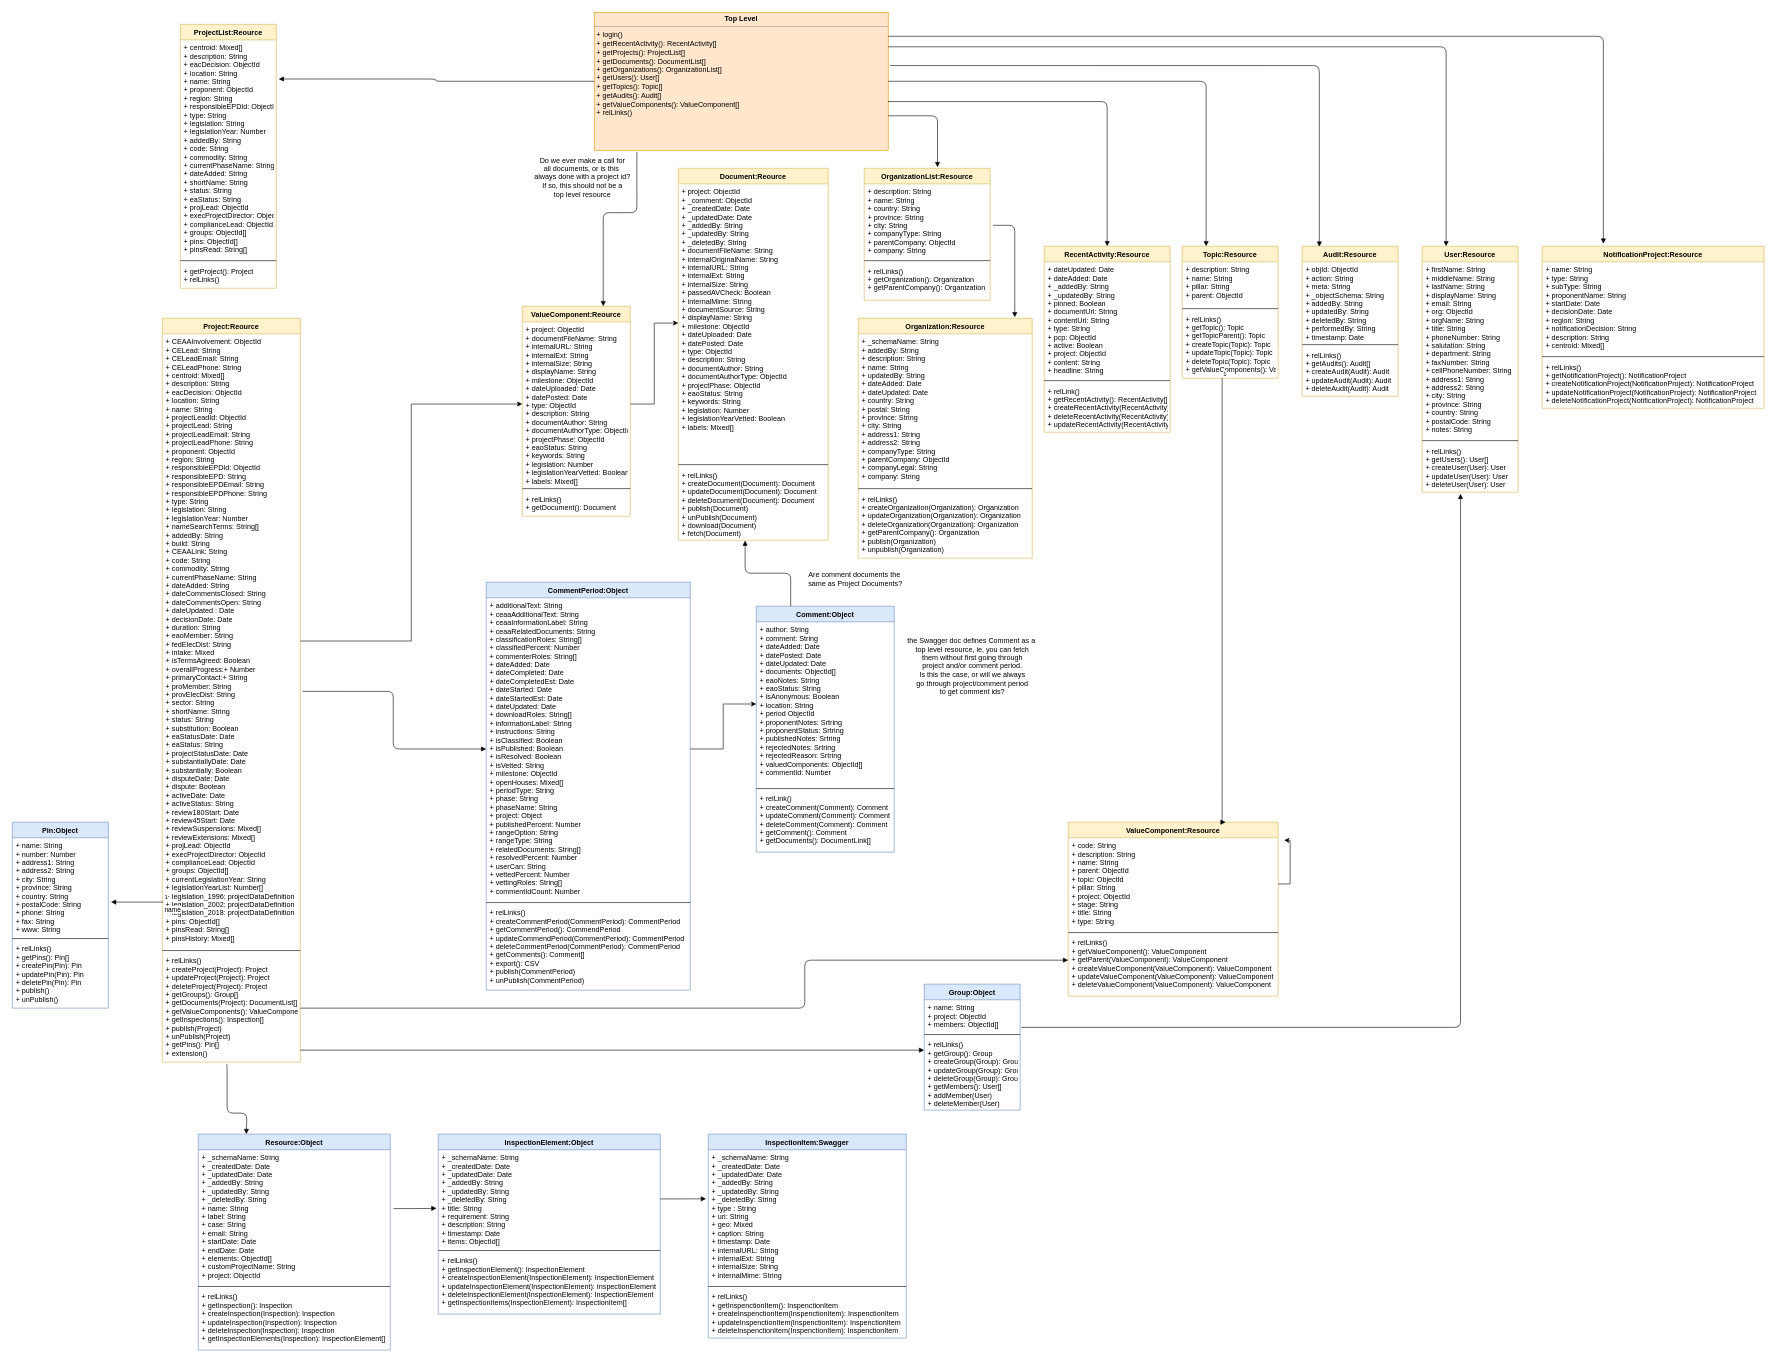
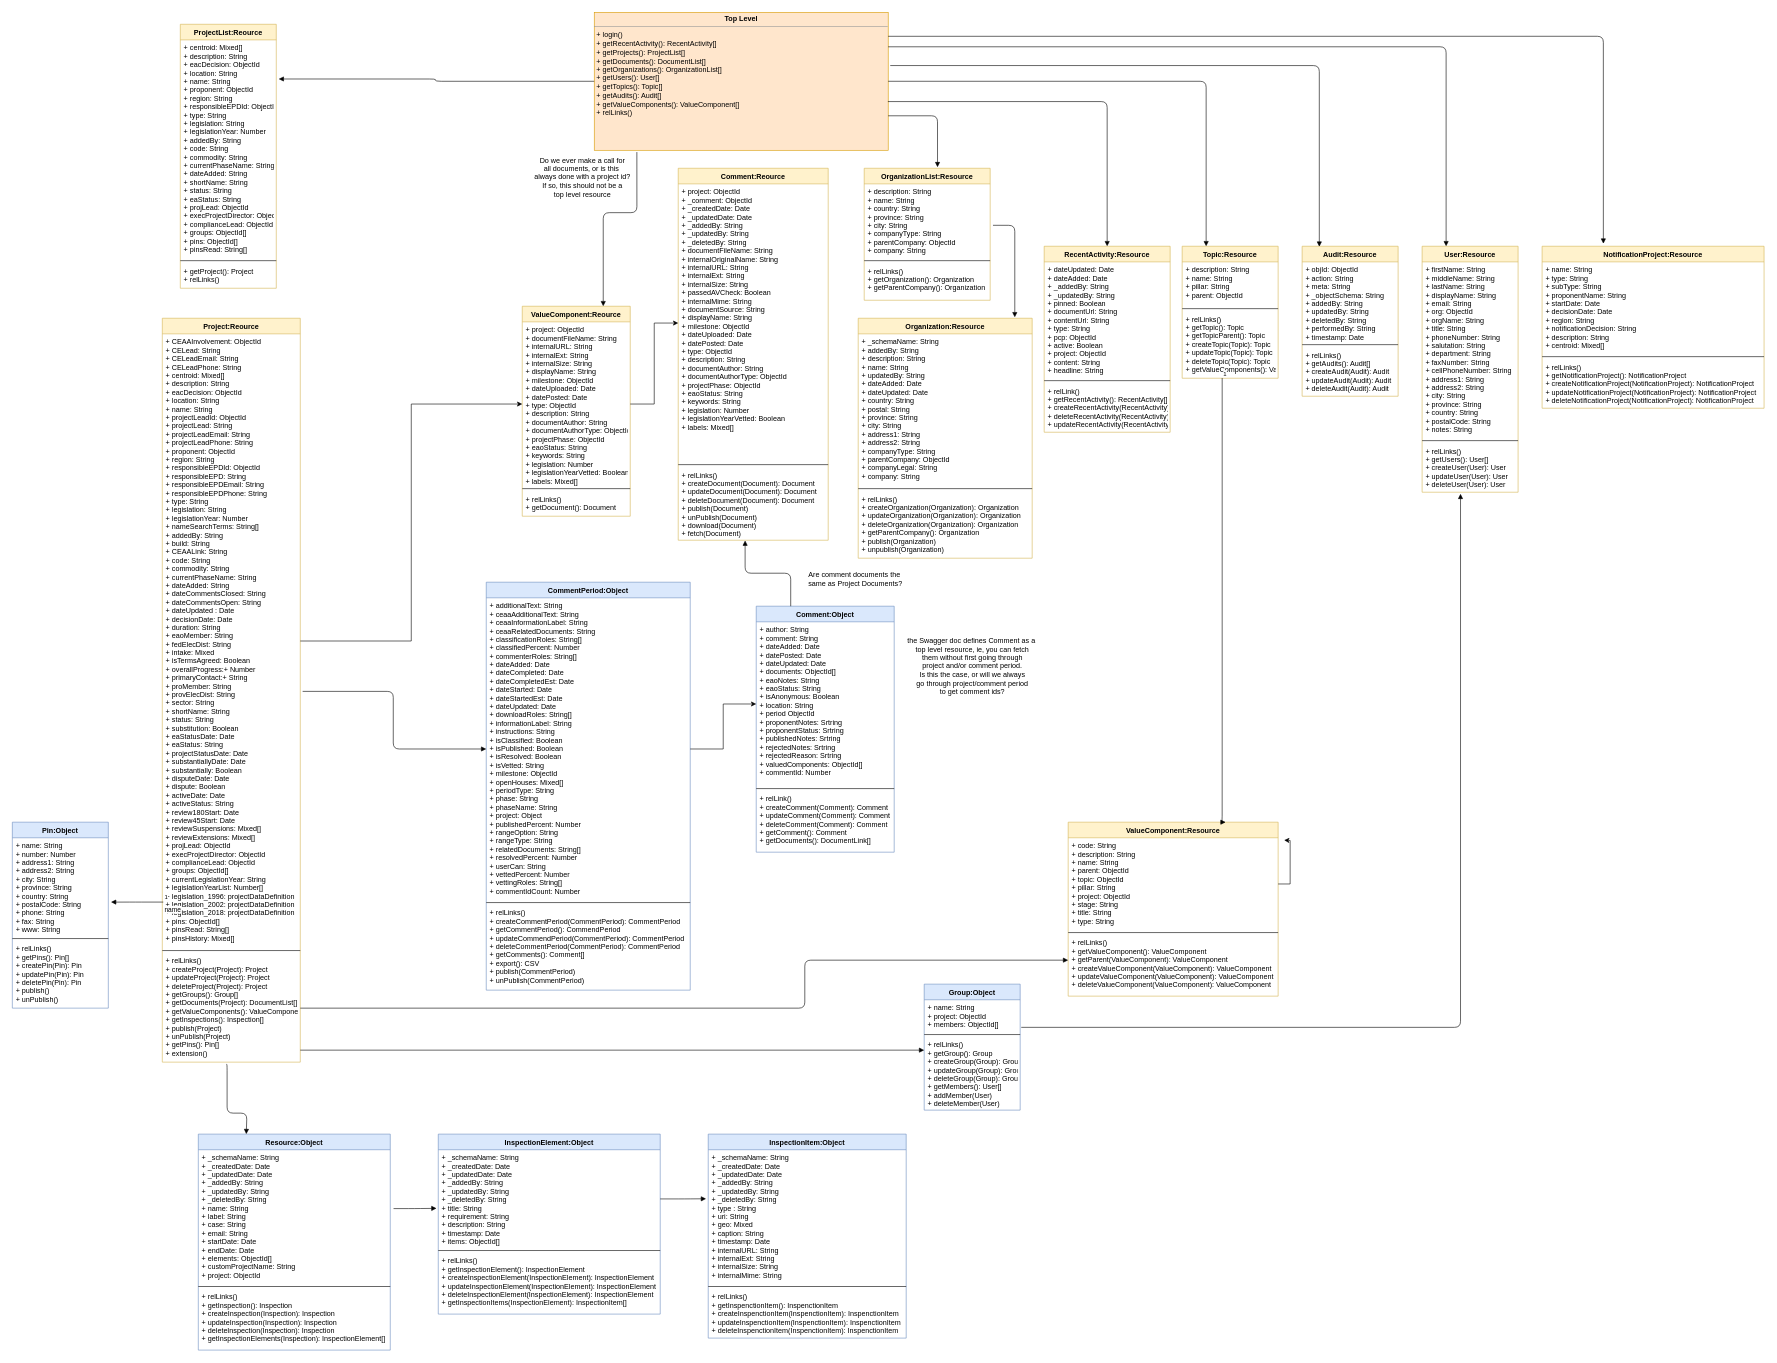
node "Document:Reource": label "Document:Reource" -> "Comment:Reource"
node "InspectionItem:Swagger": label "InspectionItem:Swagger" -> "InspectionItem:Object"
